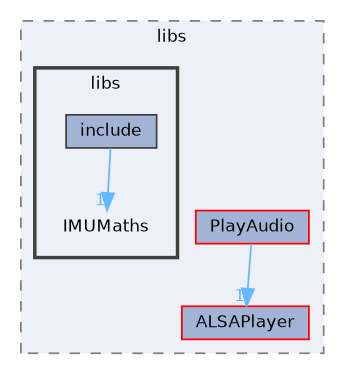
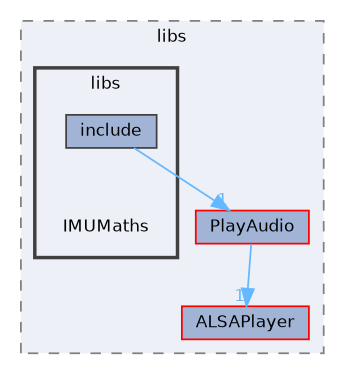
edge "include" -> "IMUMaths": now "include" -> "PlayAudio"
